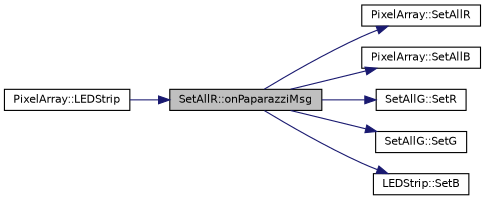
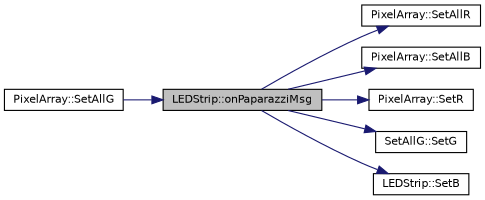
node "PixelArray::LEDStrip": label "PixelArray::LEDStrip" -> "PixelArray::SetAllG"
node "SetAllR::onPaparazziMsg": label "SetAllR::onPaparazziMsg" -> "LEDStrip::onPaparazziMsg"
node "SetAllG::SetR": label "SetAllG::SetR" -> "PixelArray::SetR"
